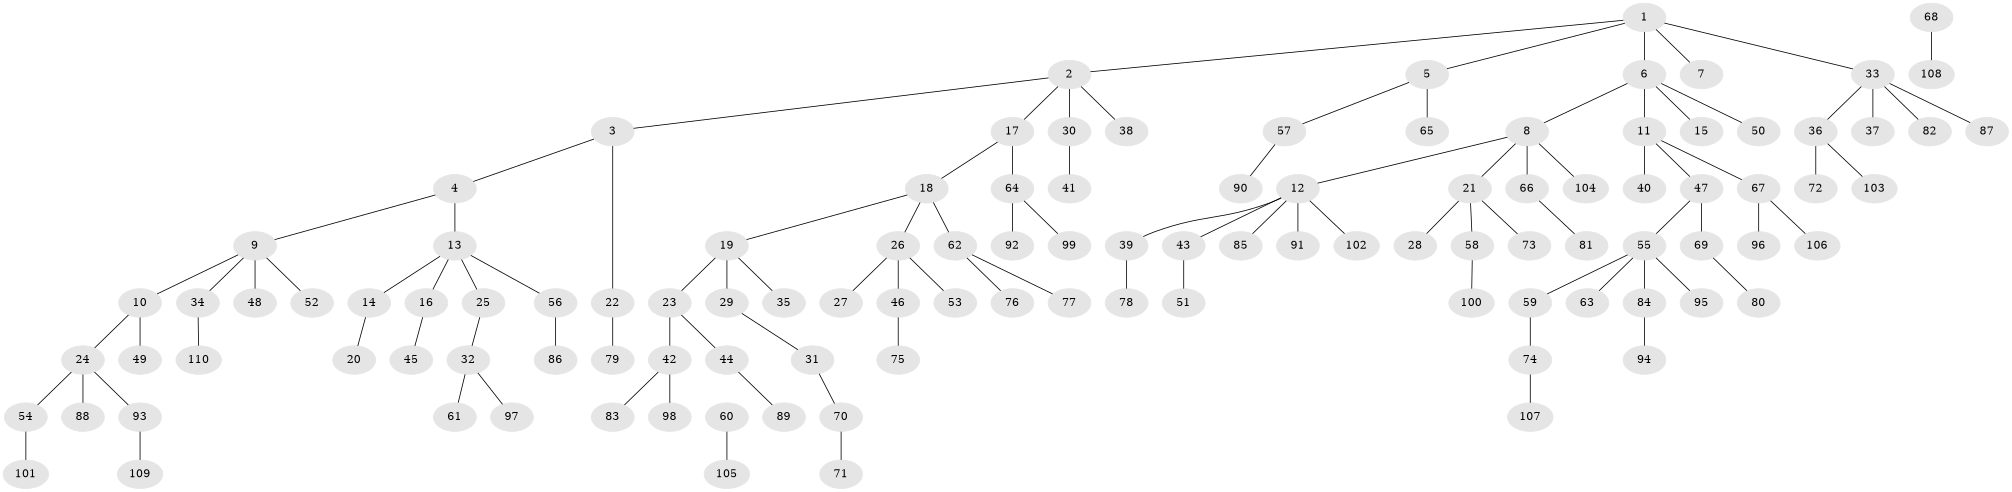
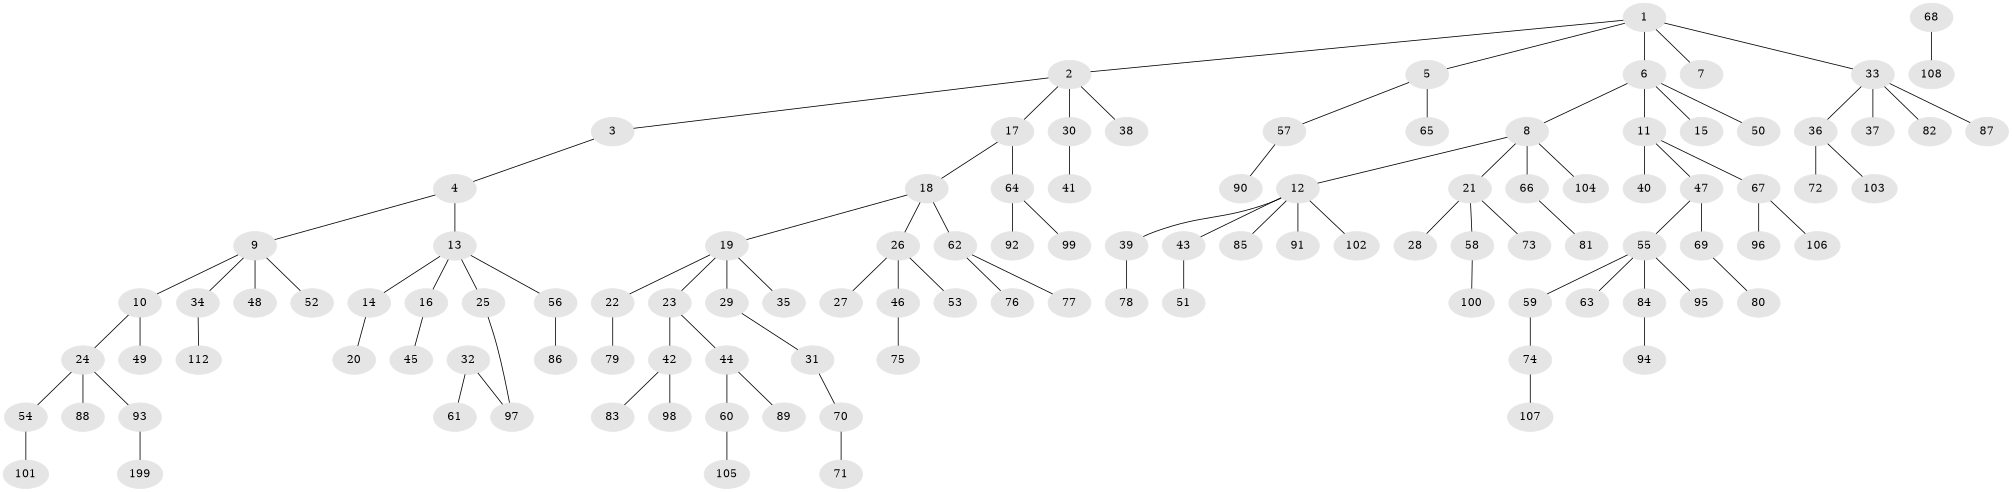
edge "3" -- "22": now "19" -- "22"
edge "25" -- "32": now "25" -- "97"
node "110": label "110" -> "112"
edge "44" -- "60": added
node "109": label "109" -> "199"
